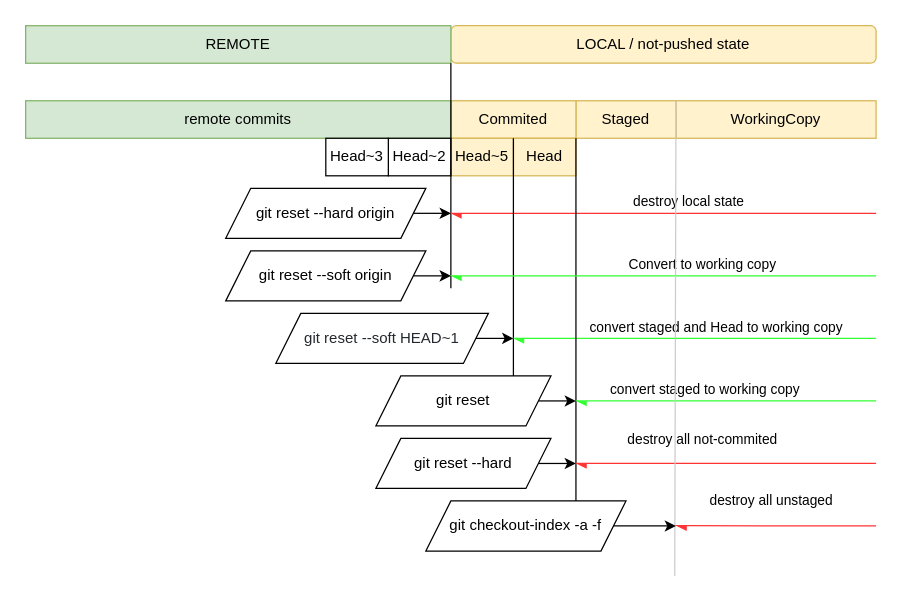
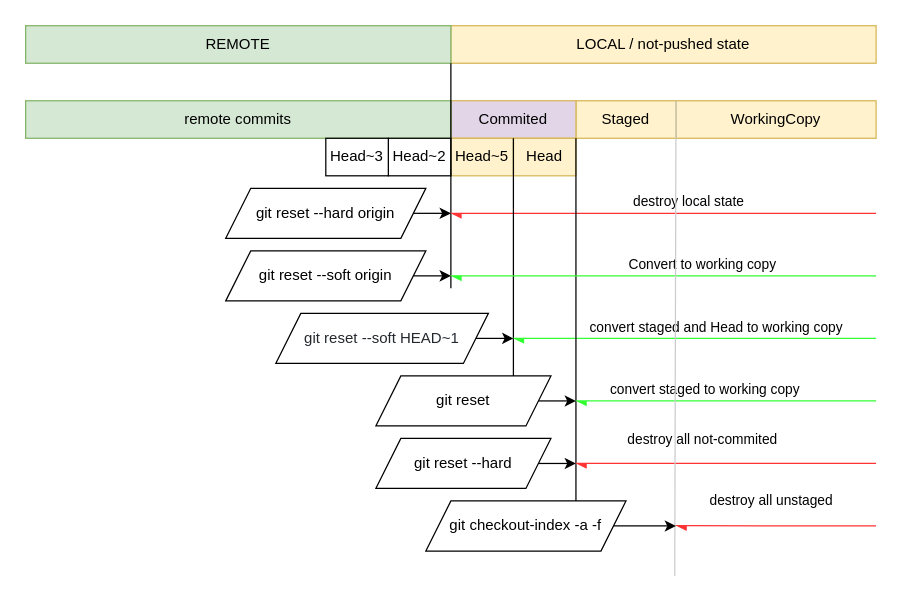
node "LOCAL / not-pushed state": shape rounded rectangle -> rectangle
node "Commited": fillcolor #fff2cc -> #e1d5e7
